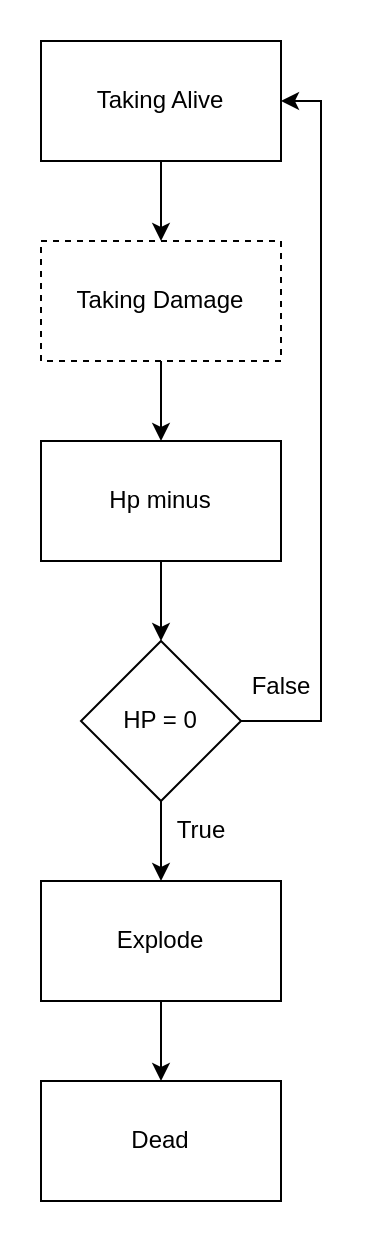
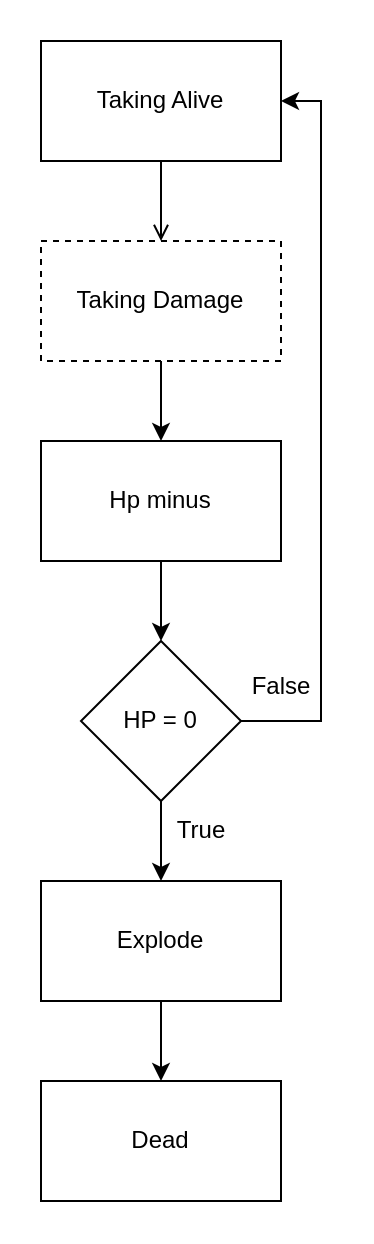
edge "Taking Alive" -> "Taking Damage": arrowhead classic -> open
